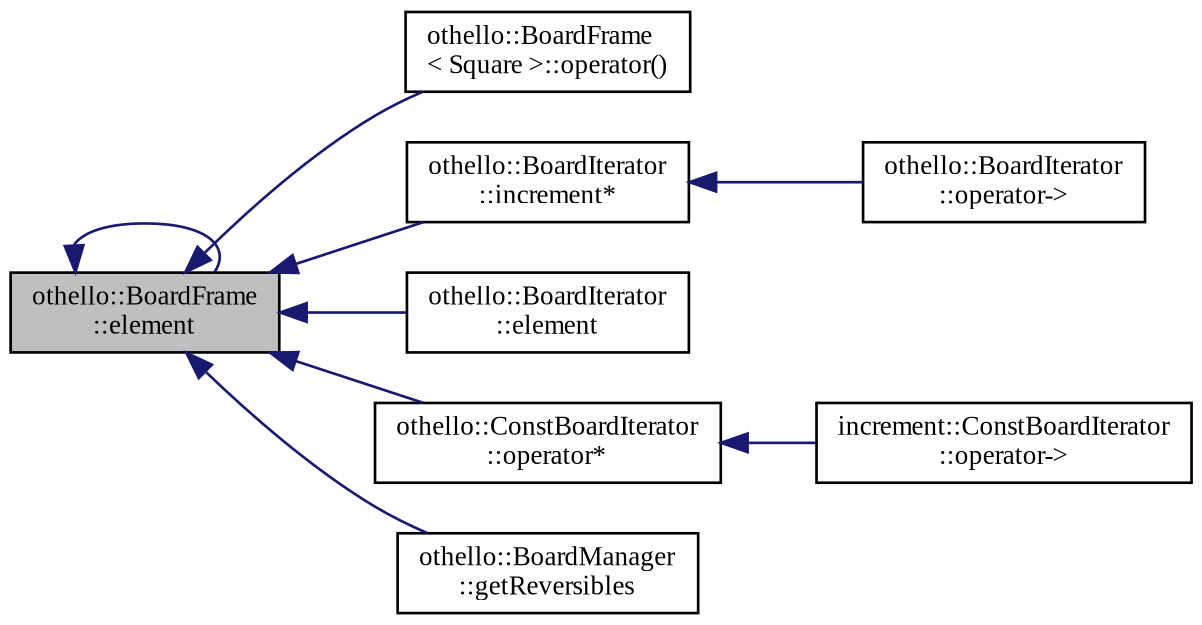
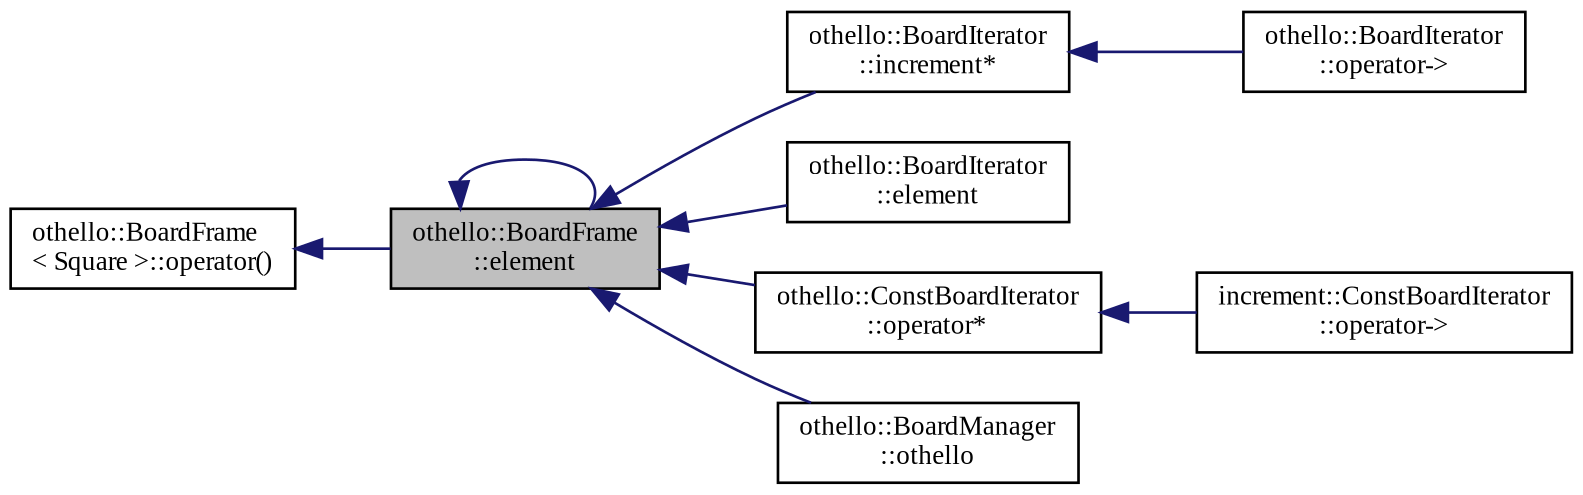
edge "othello::BoardFrame < Square >::operator()" -> "othello::BoardFrame ::element": reversed
node "othello::BoardManager ::getReversibles": label "othello::BoardManager ::getReversibles" -> "othello::BoardManager ::othello"
